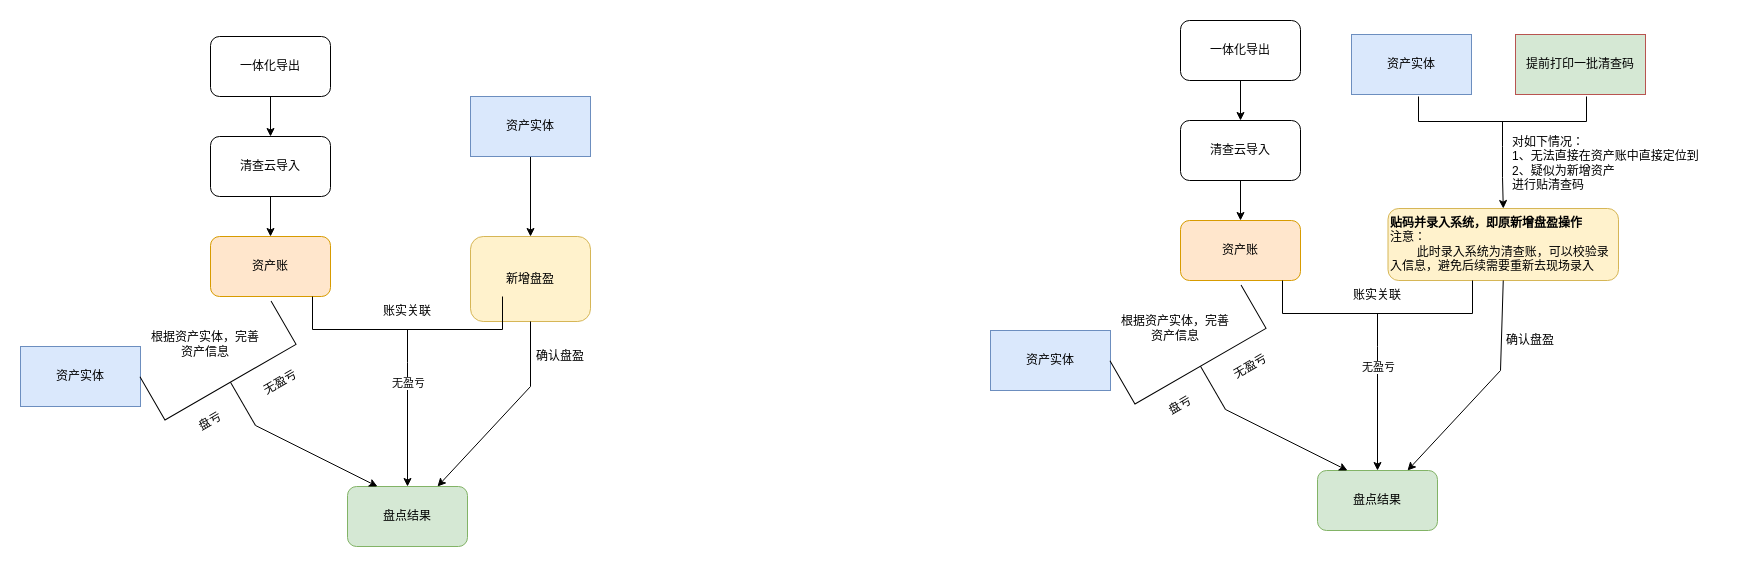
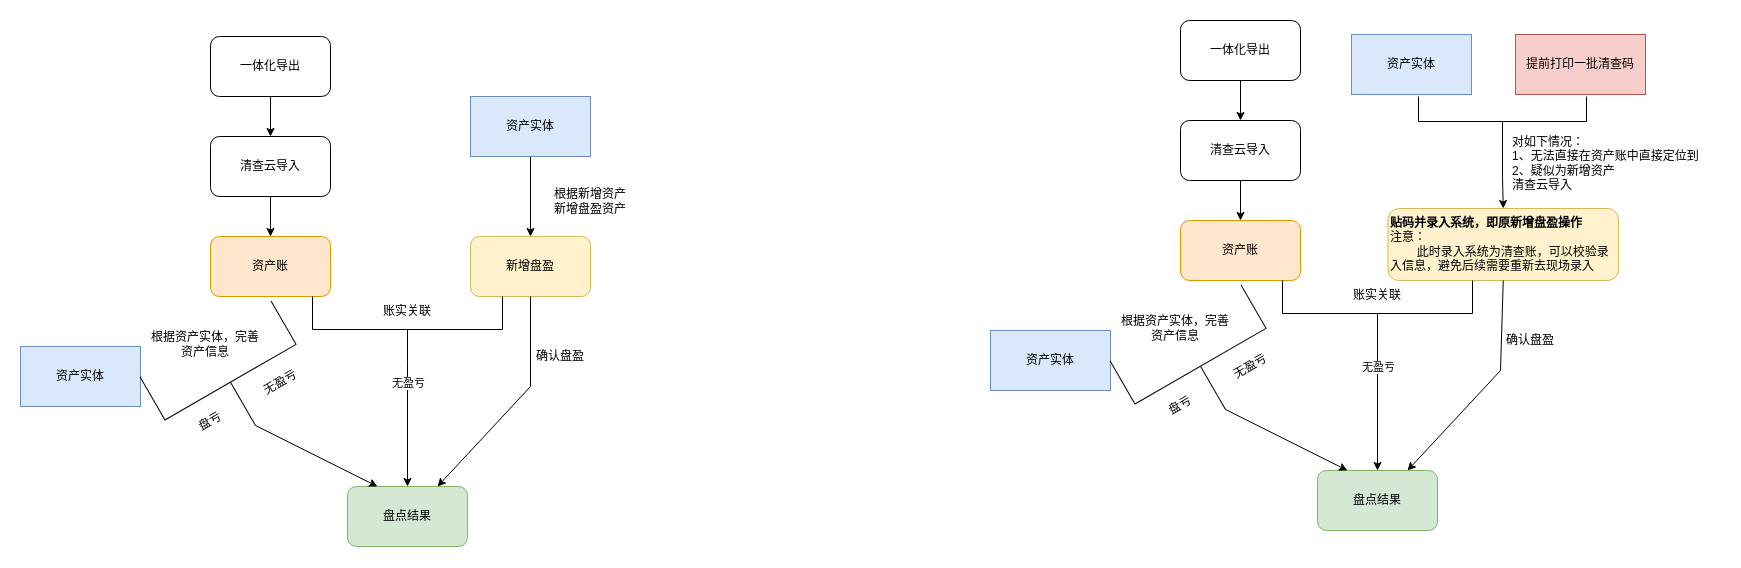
node "提前打印一批清查码": fillcolor #d5e8d4 -> #f8cecc
node "对如下情况： 1、无法直接在资产账中直接定位到 2、疑似为新增资产 进行贴清查码": label "对如下情况： 1、无法直接在资产账中直接定位到 2、疑似为新增资产 进行贴清查码" -> "对如下情况： 1、无法直接在资产账中直接定位到 2、疑似为新增资产 清查云导入"
node "根据新增资产 新增盘盈资产": added
node "新增盘盈": size 120x85 -> 120x60
